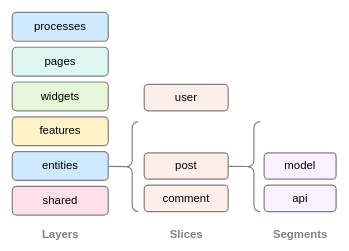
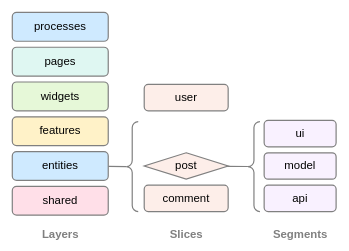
node "ui": added
node "post": shape rounded rectangle -> diamond
